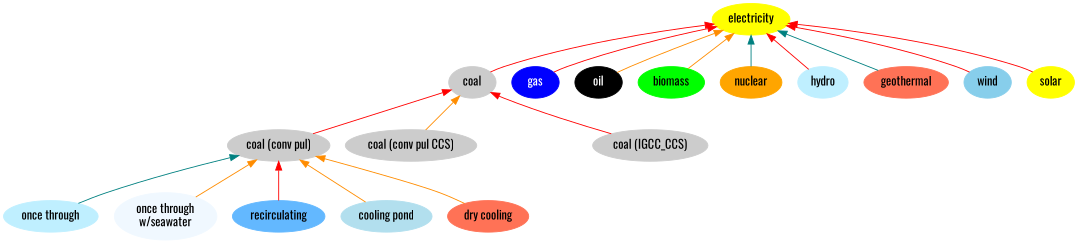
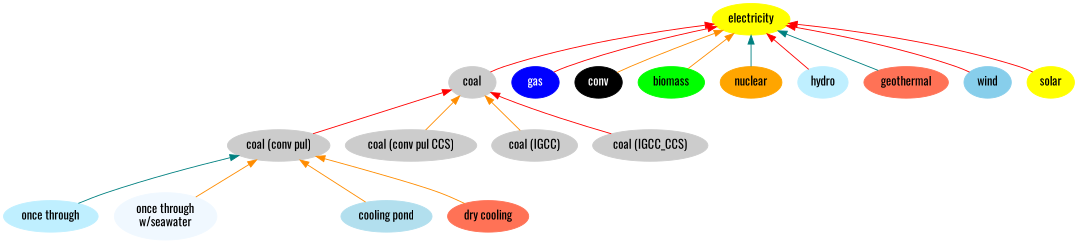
node "oil": label "oil" -> "conv"
node "coal (IGCC)": added
node "recirculating": removed
